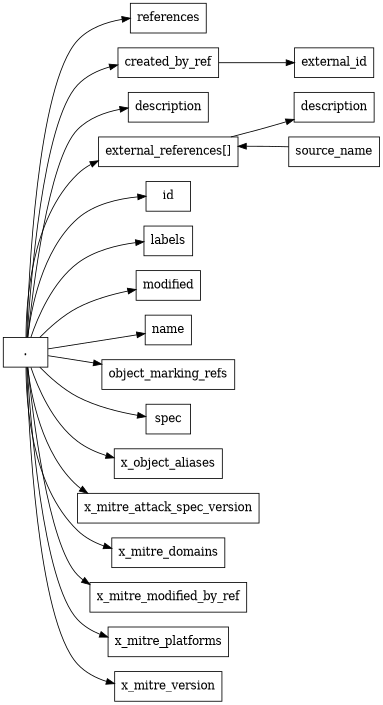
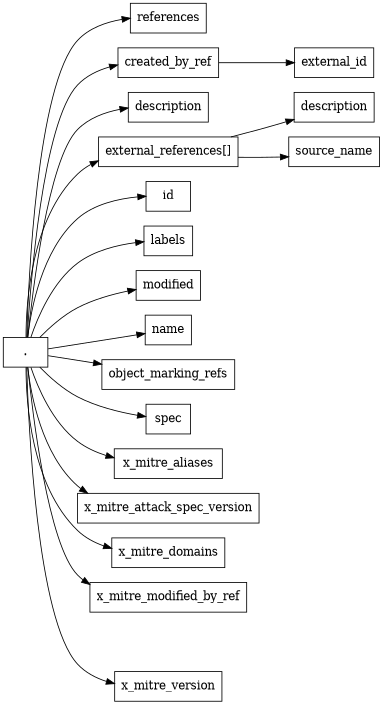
edge "source_name" -> "external_references[]": reversed
node "x_object_aliases": label "x_object_aliases" -> "x_mitre_aliases"
node "x_mitre_platforms": removed
